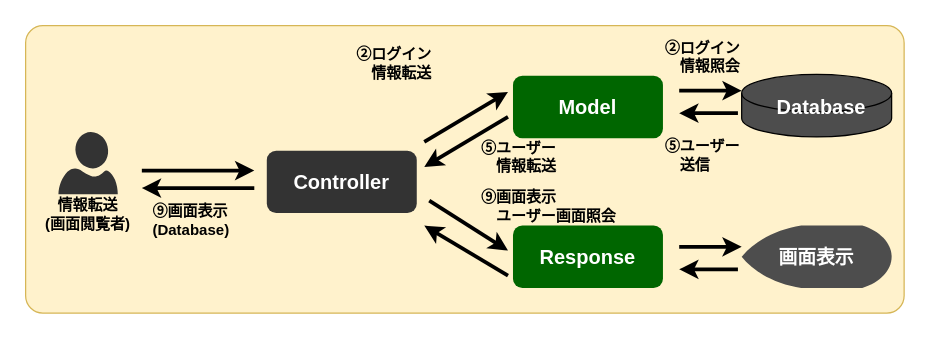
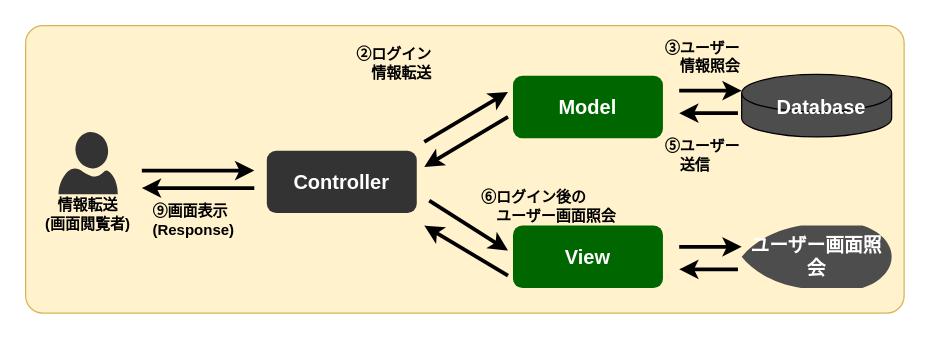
node "②ログイン 情報照会": label "②ログイン 情報照会" -> "③ユーザー 情報照会"
node "⑤ユーザー 情報転送": removed
node "⑨画面表示 ユーザー画面照会": label "⑨画面表示 ユーザー画面照会" -> "⑥ログイン後の ユーザー画面照会"
node "⑨画面表示 (Database)": label "⑨画面表示 (Database)" -> "⑨画面表示 (Response)"
node "Response": label "Response" -> "View"
node "画面表示": label "画面表示" -> "ユーザー画面照会"
